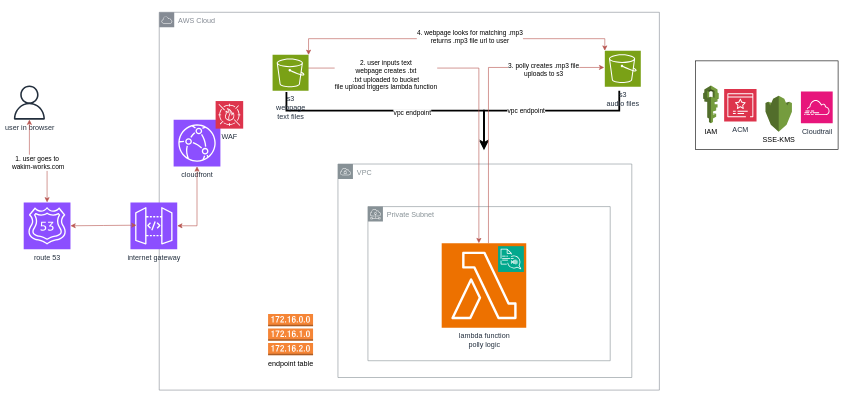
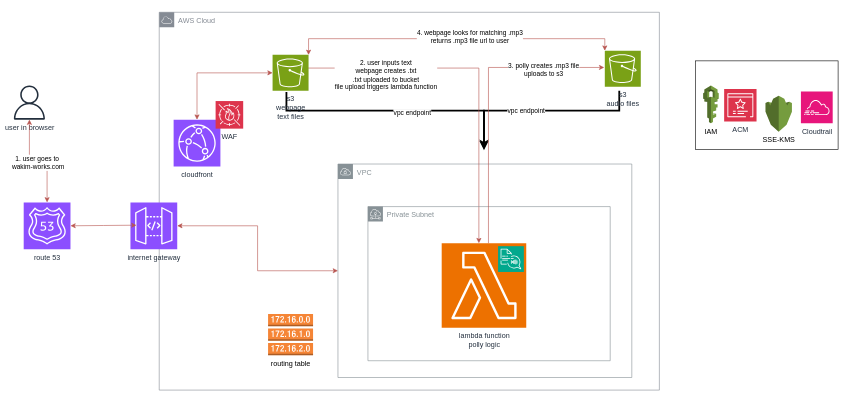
edge "s3 webpage text files" -- "cloudfront": added
edge "cloudfront" -- "internet gateway": now "VPC" -- "internet gateway"
node "endpoint table": label "endpoint table" -> "routing table"
